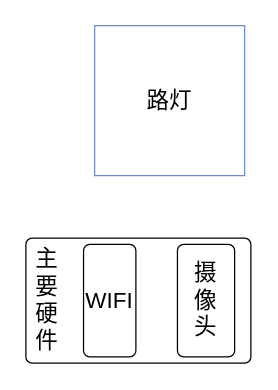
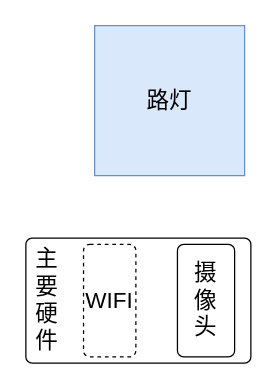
node "路灯": fillcolor #ffffff -> #dae8fc
node "WIFI": style solid -> dashed
